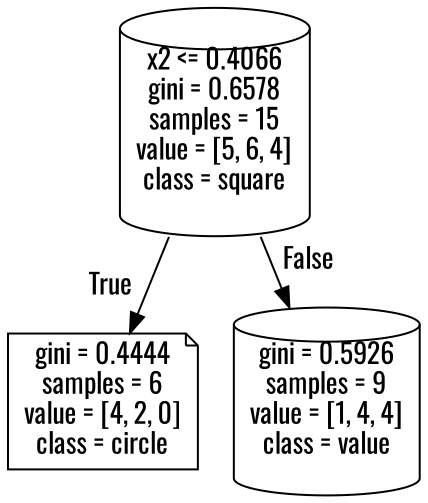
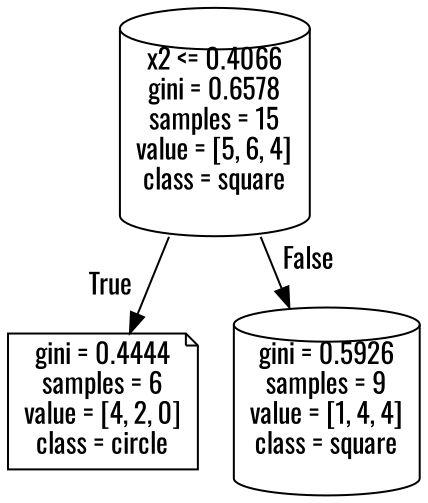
node "gini = 0.5926 samples = 9 value = [1, 4, 4] class = value": label "gini = 0.5926 samples = 9 value = [1, 4, 4] class = value" -> "gini = 0.5926 samples = 9 value = [1, 4, 4] class = square"
